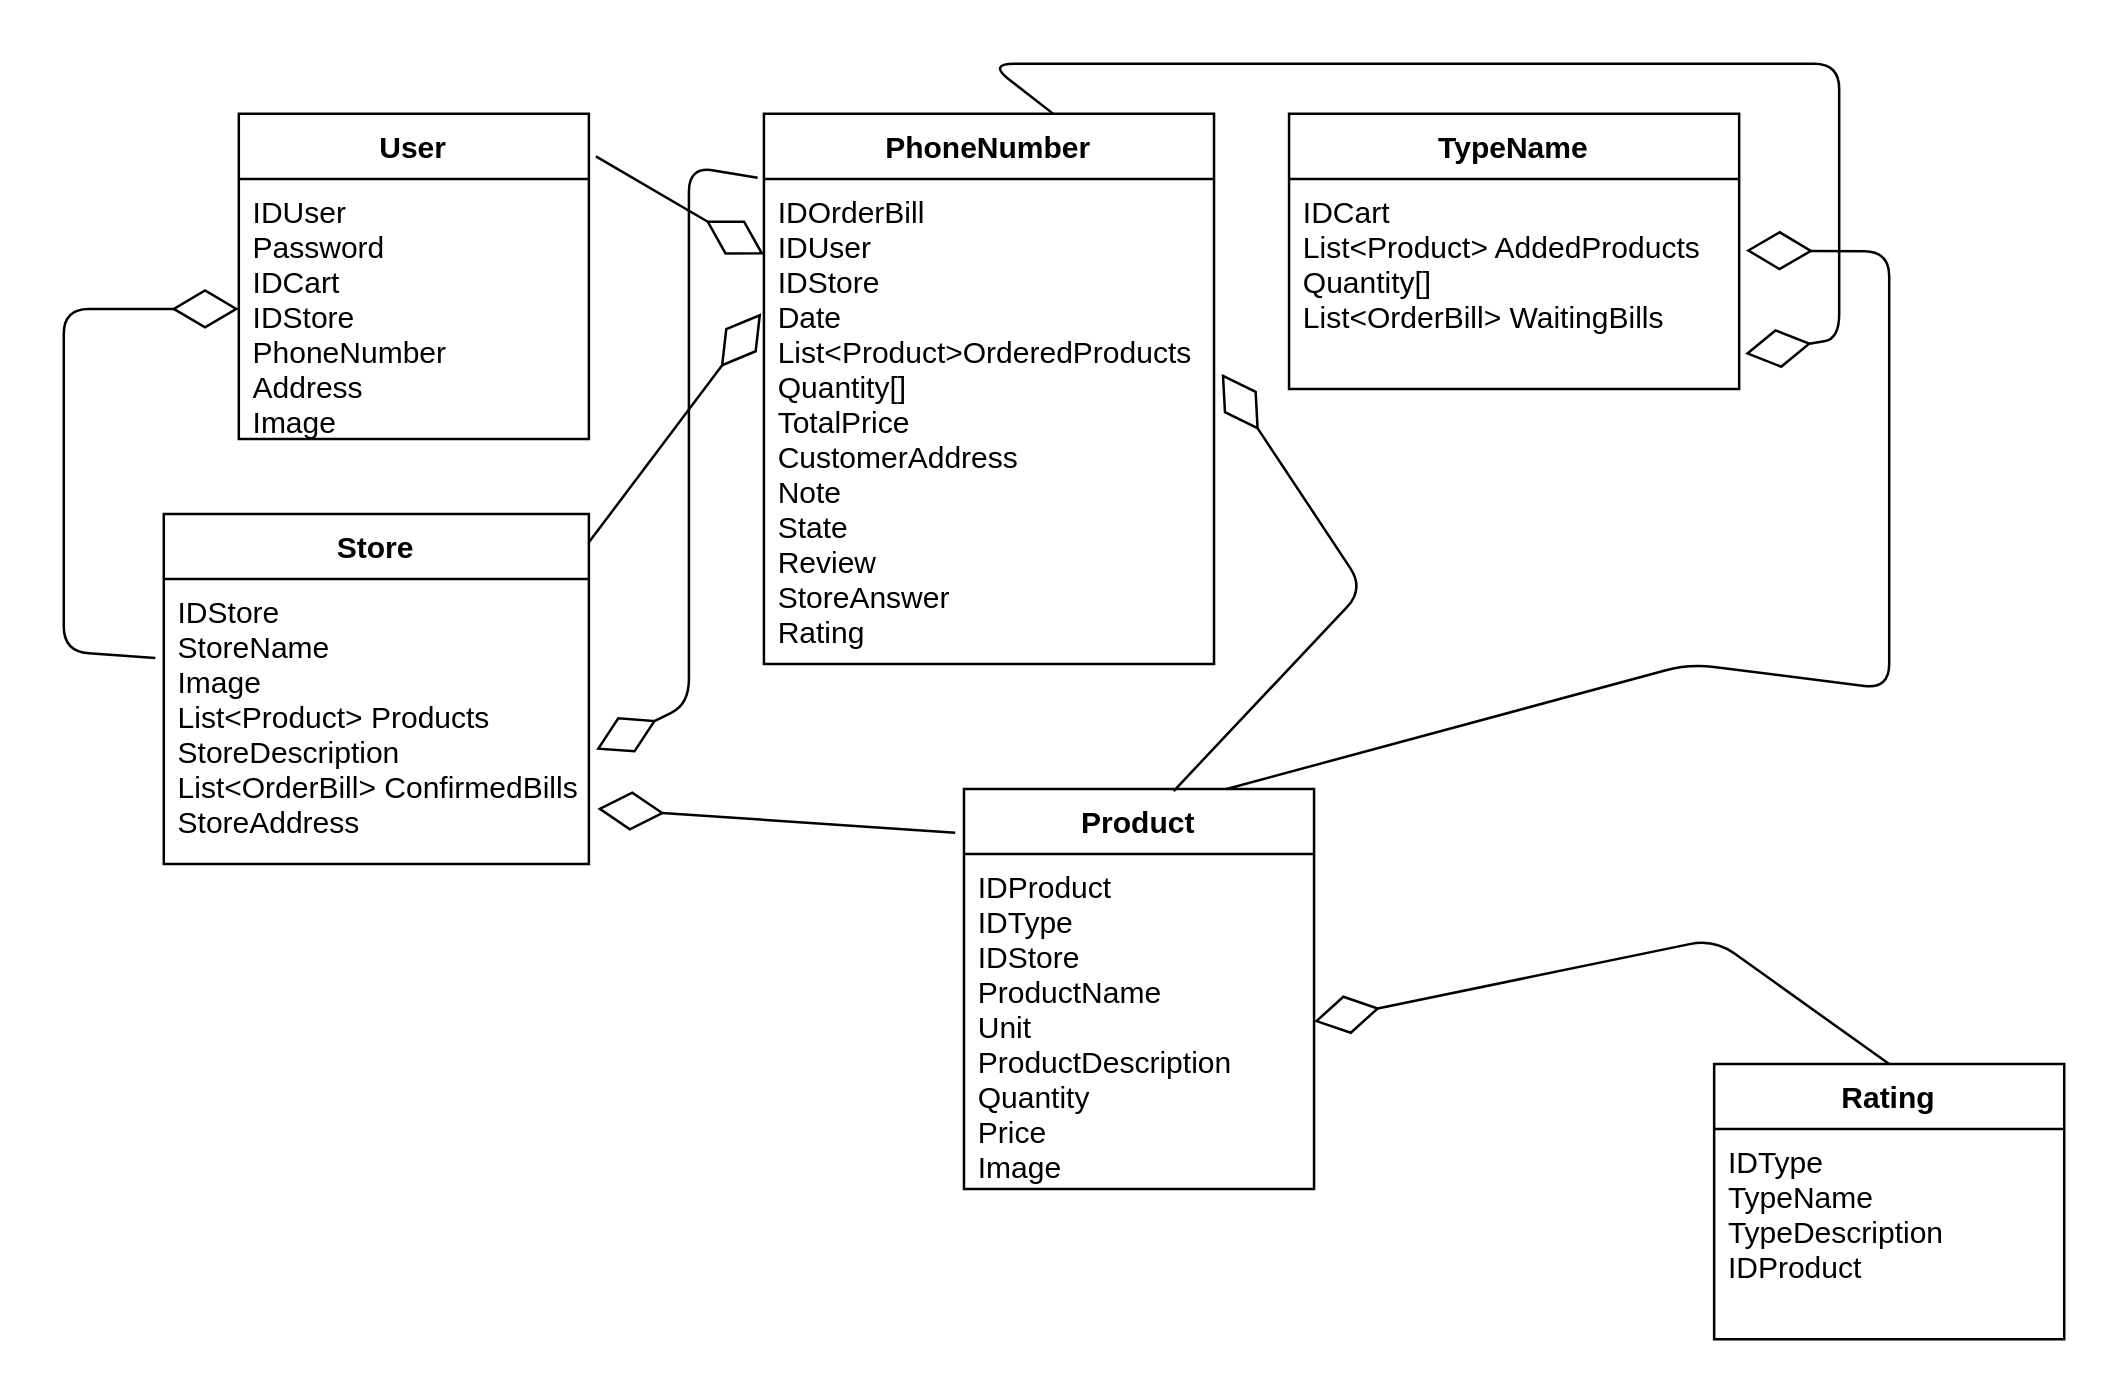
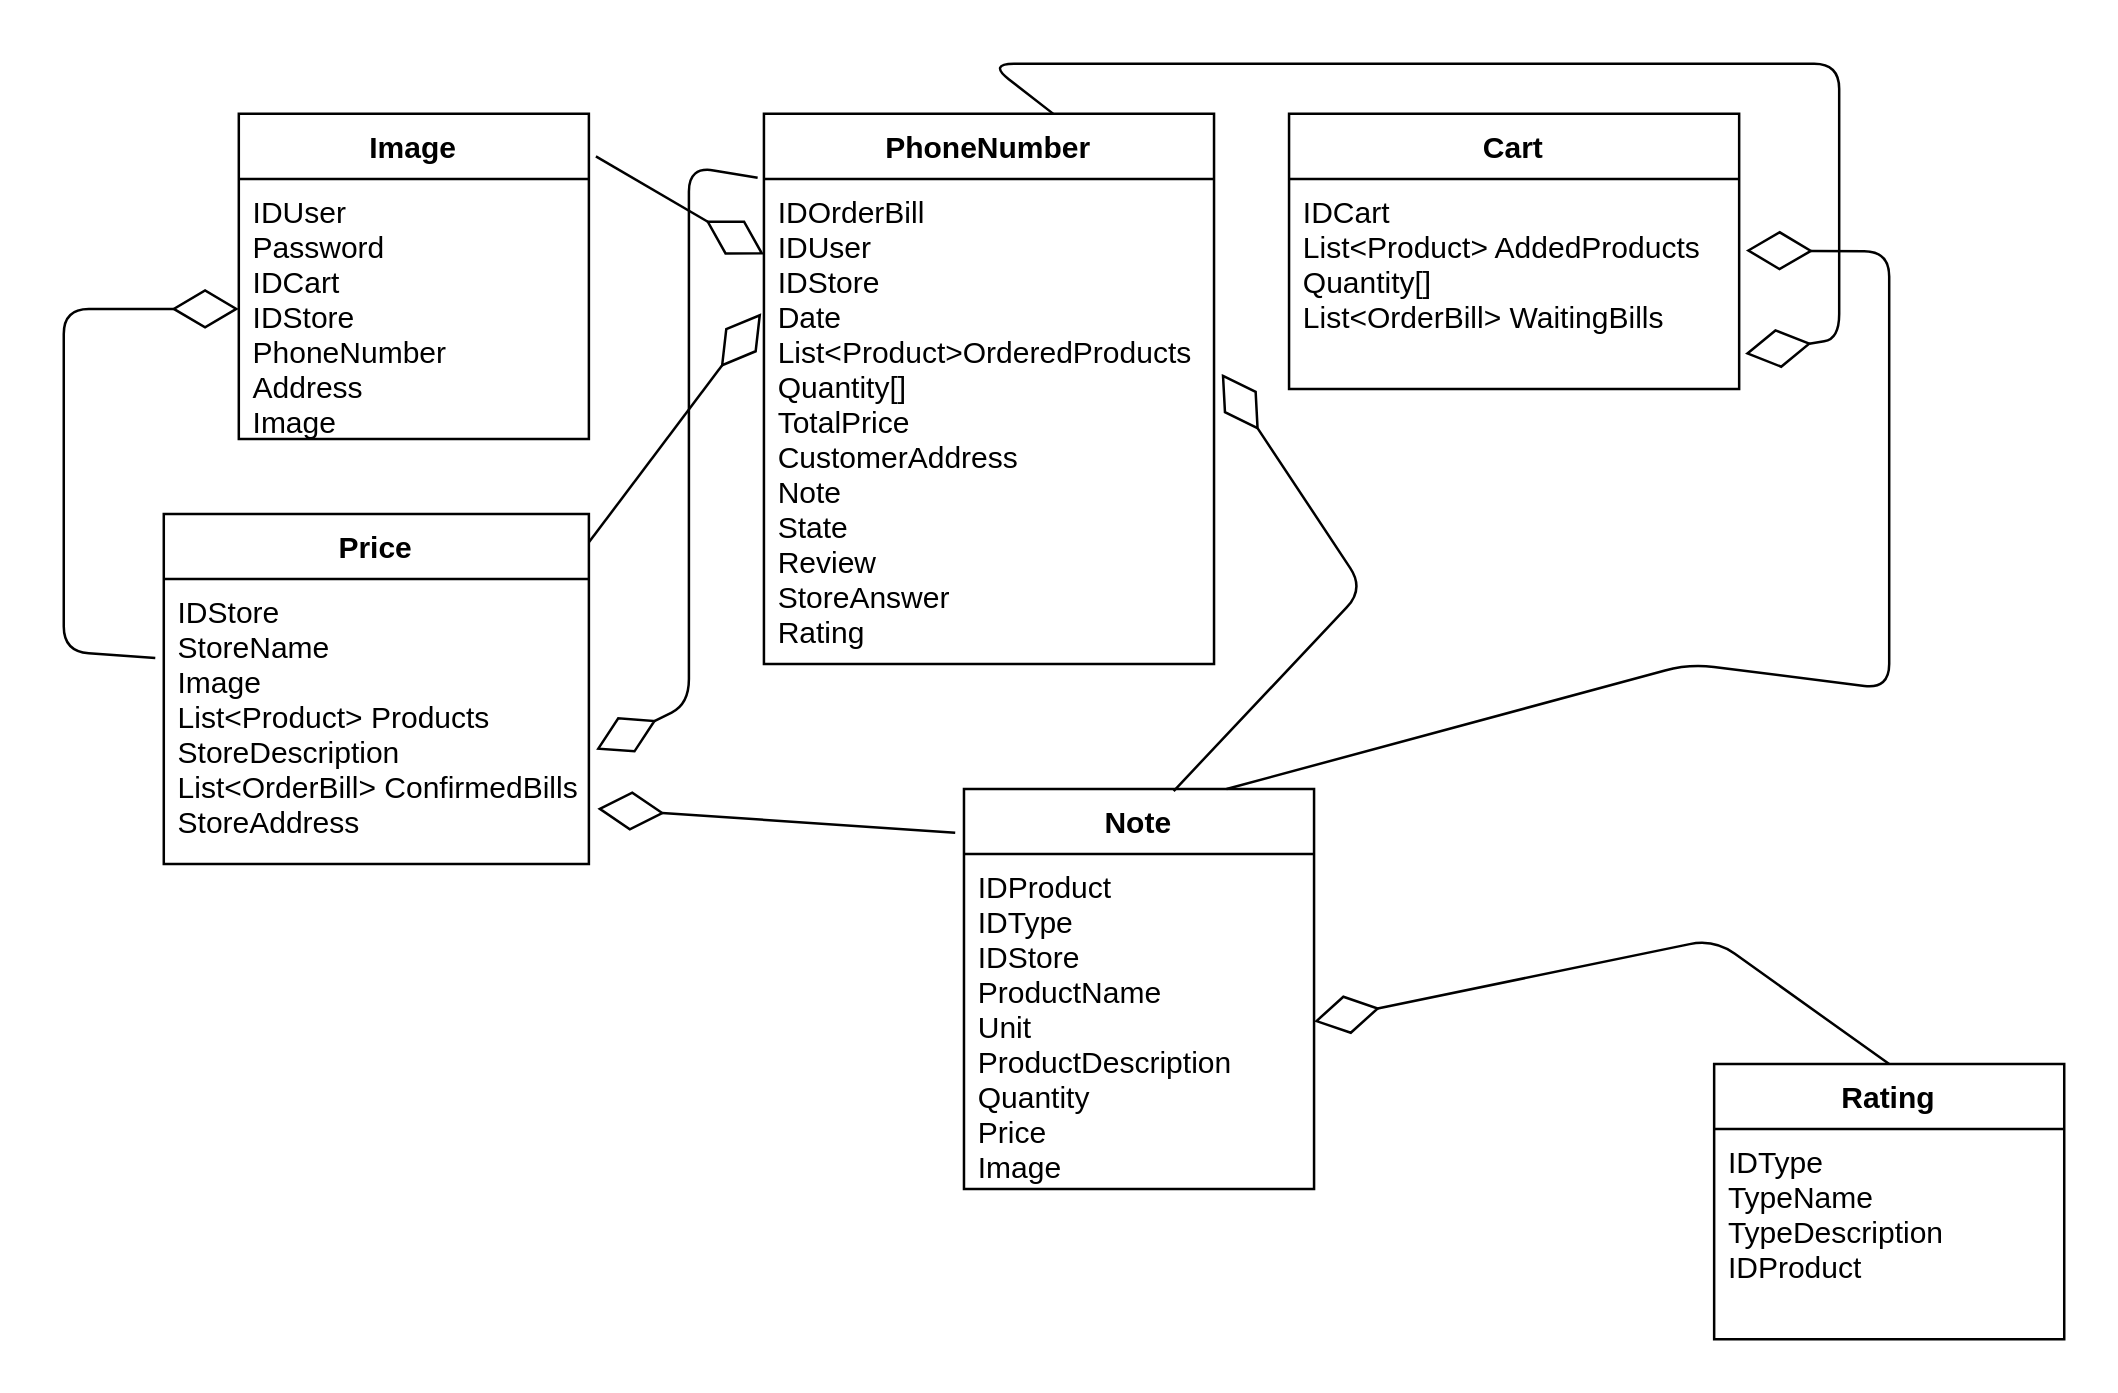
node "User": label "User" -> "Image"
node "TypeName": label "TypeName" -> "Cart"
node "Store": label "Store" -> "Price"
node "Product": label "Product" -> "Note"
